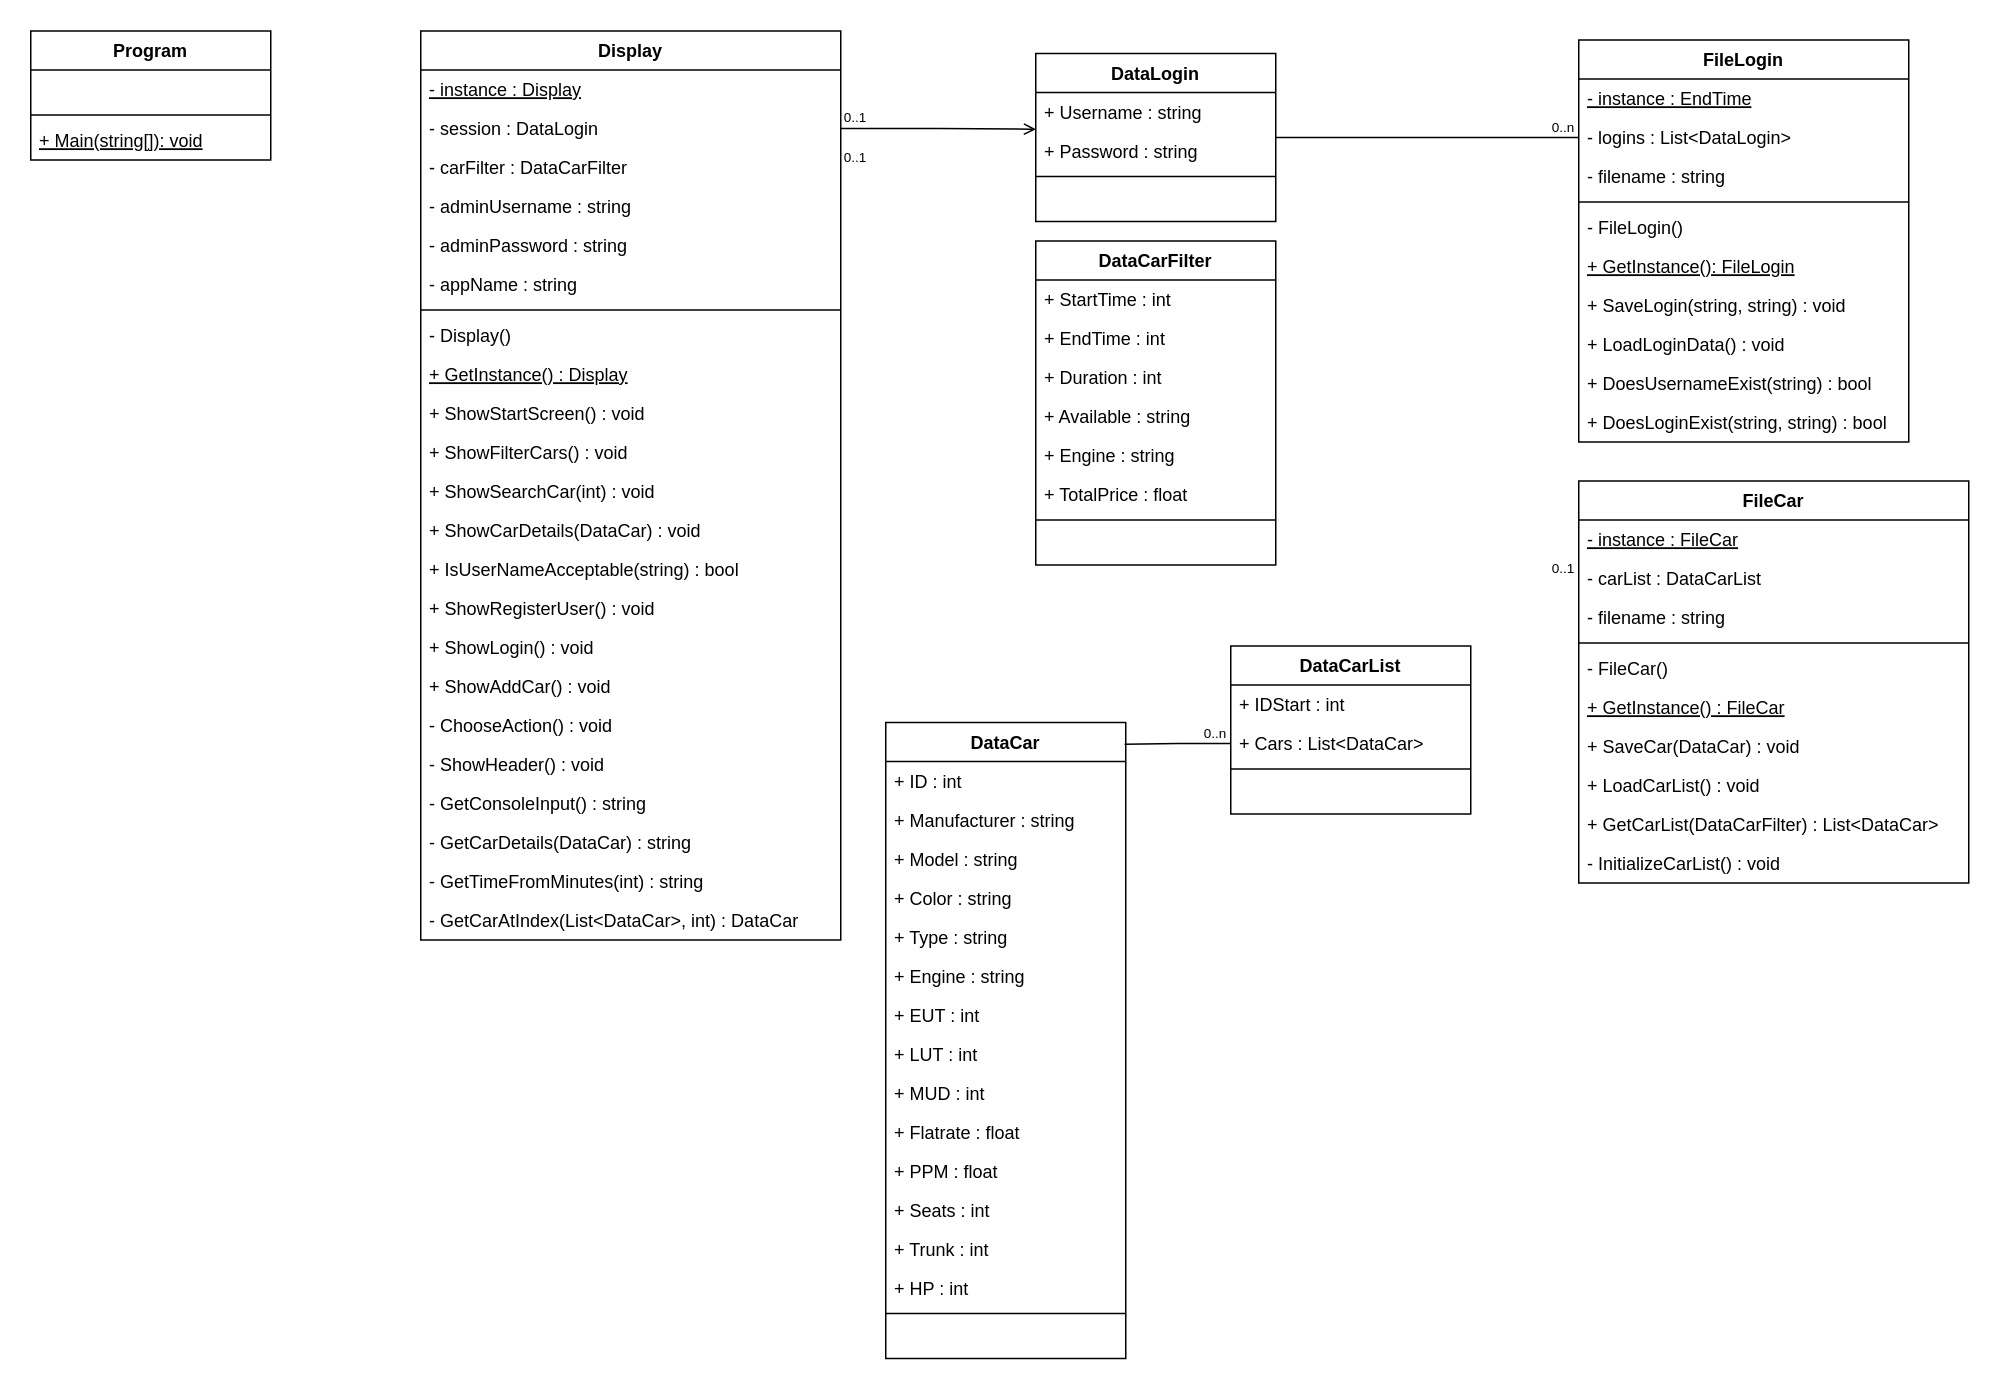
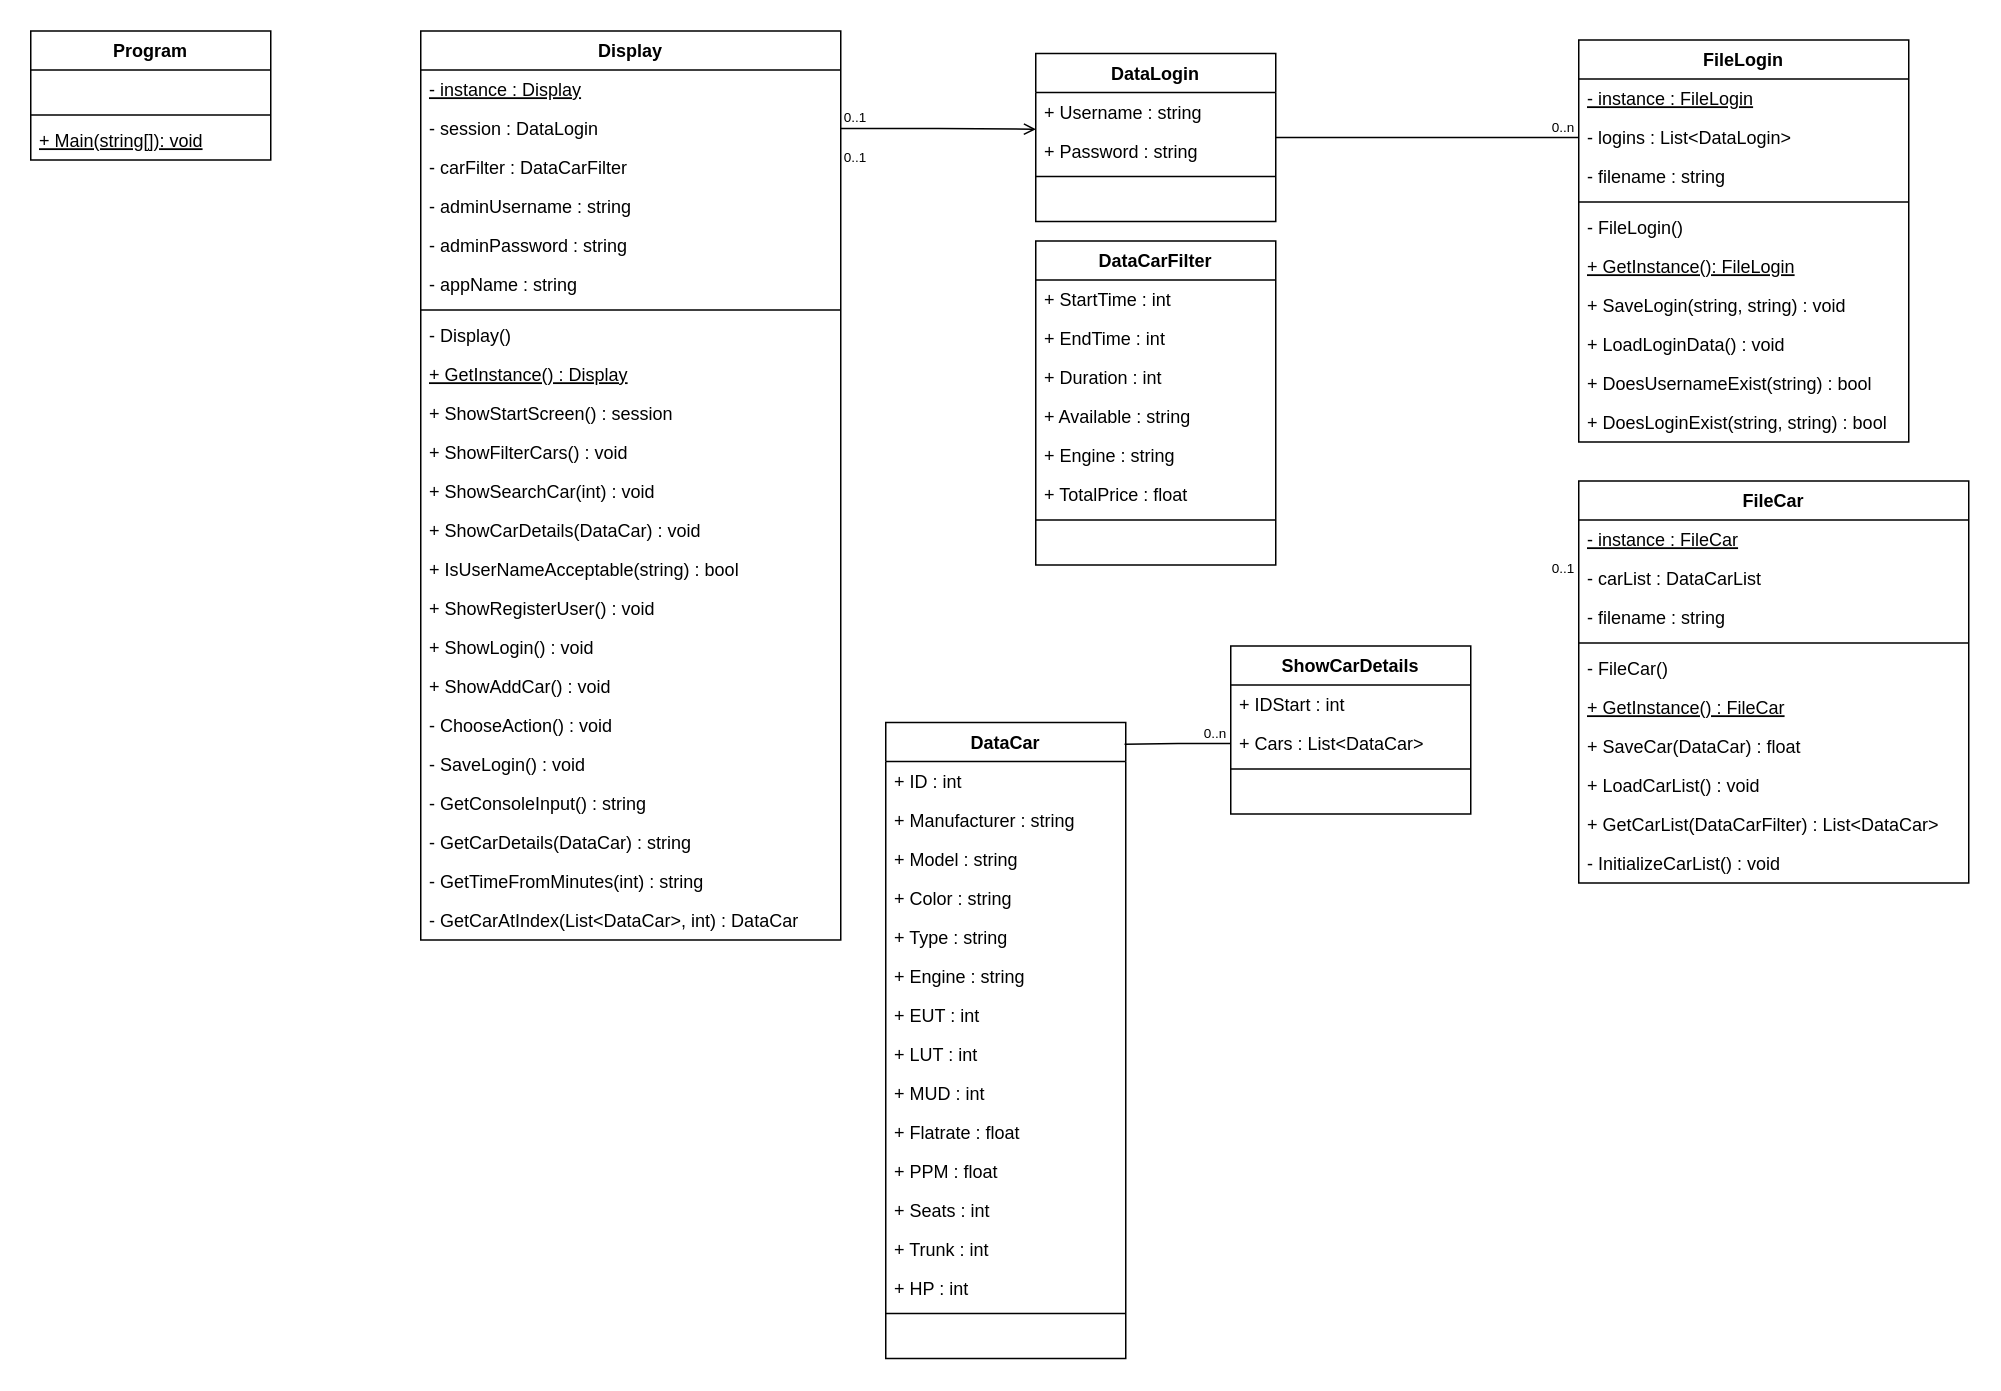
node "- instance : EndTime": label "- instance : EndTime" -> "- instance : FileLogin"
node "+ ShowStartScreen() : void": label "+ ShowStartScreen() : void" -> "+ ShowStartScreen() : session"
node "DataCarList": label "DataCarList" -> "ShowCarDetails"
node "+ SaveCar(DataCar) : void": label "+ SaveCar(DataCar) : void" -> "+ SaveCar(DataCar) : float"
node "- ShowHeader() : void": label "- ShowHeader() : void" -> "- SaveLogin() : void"
